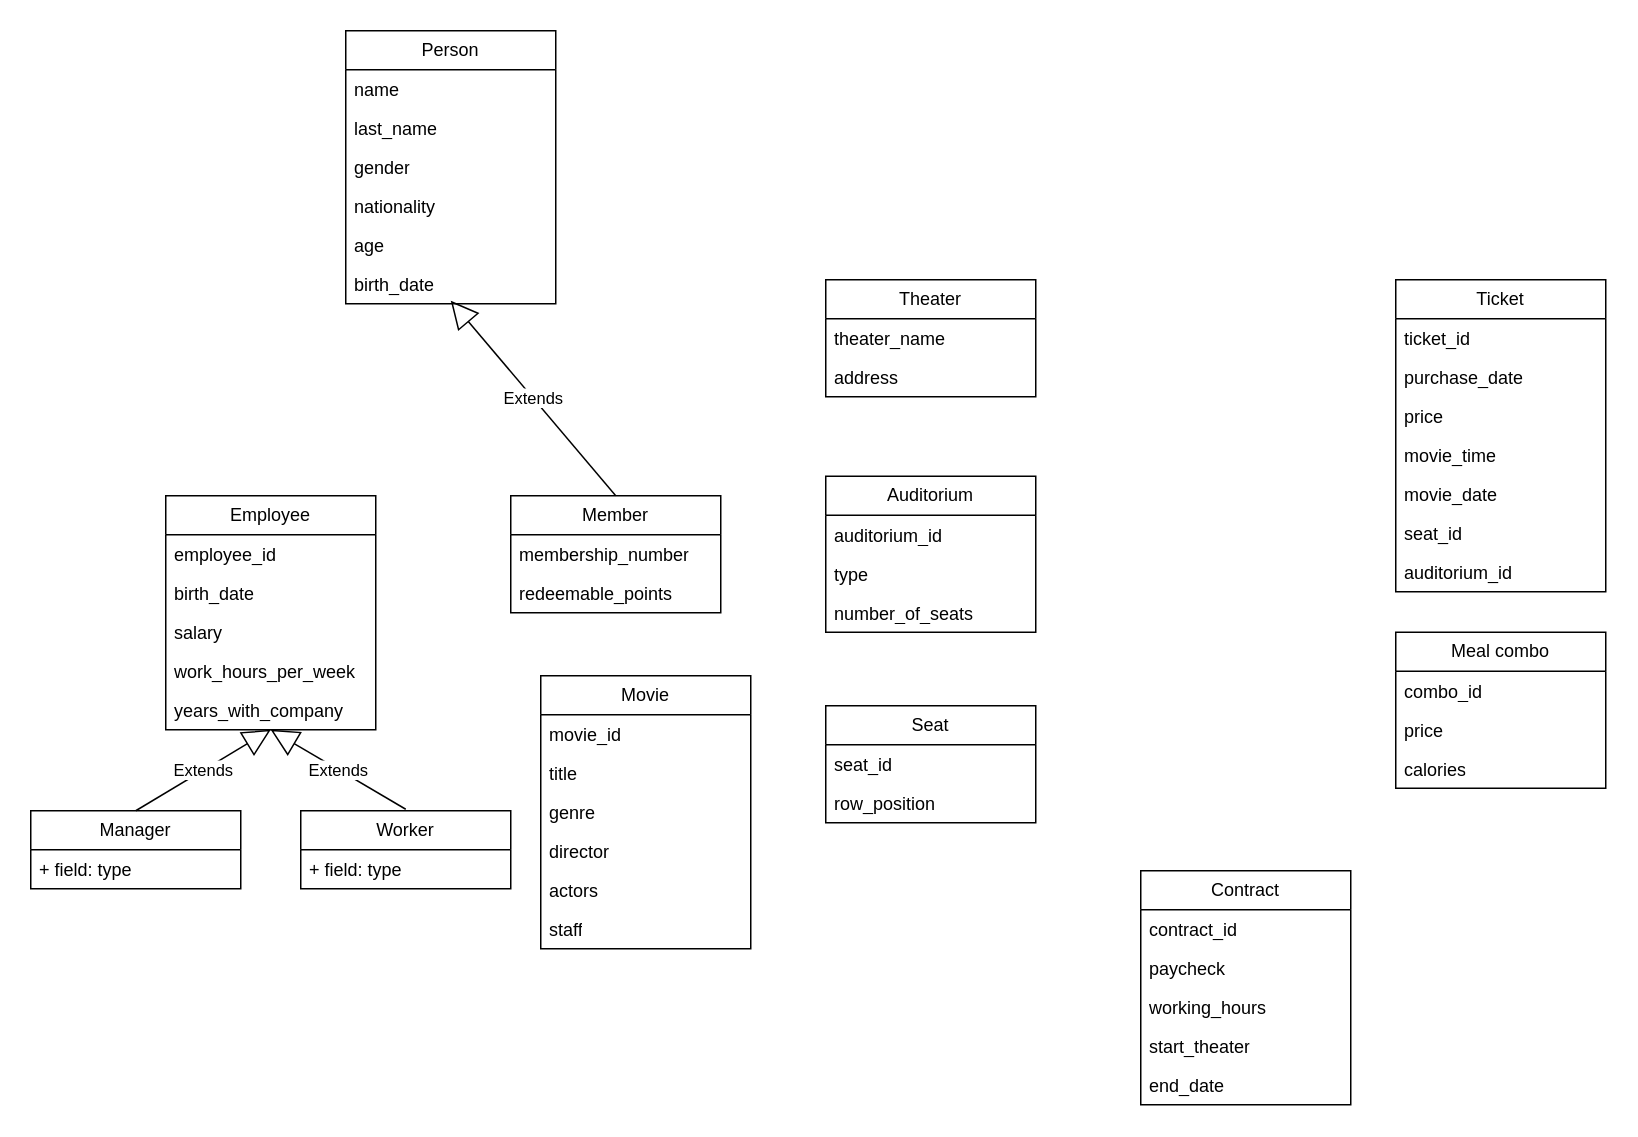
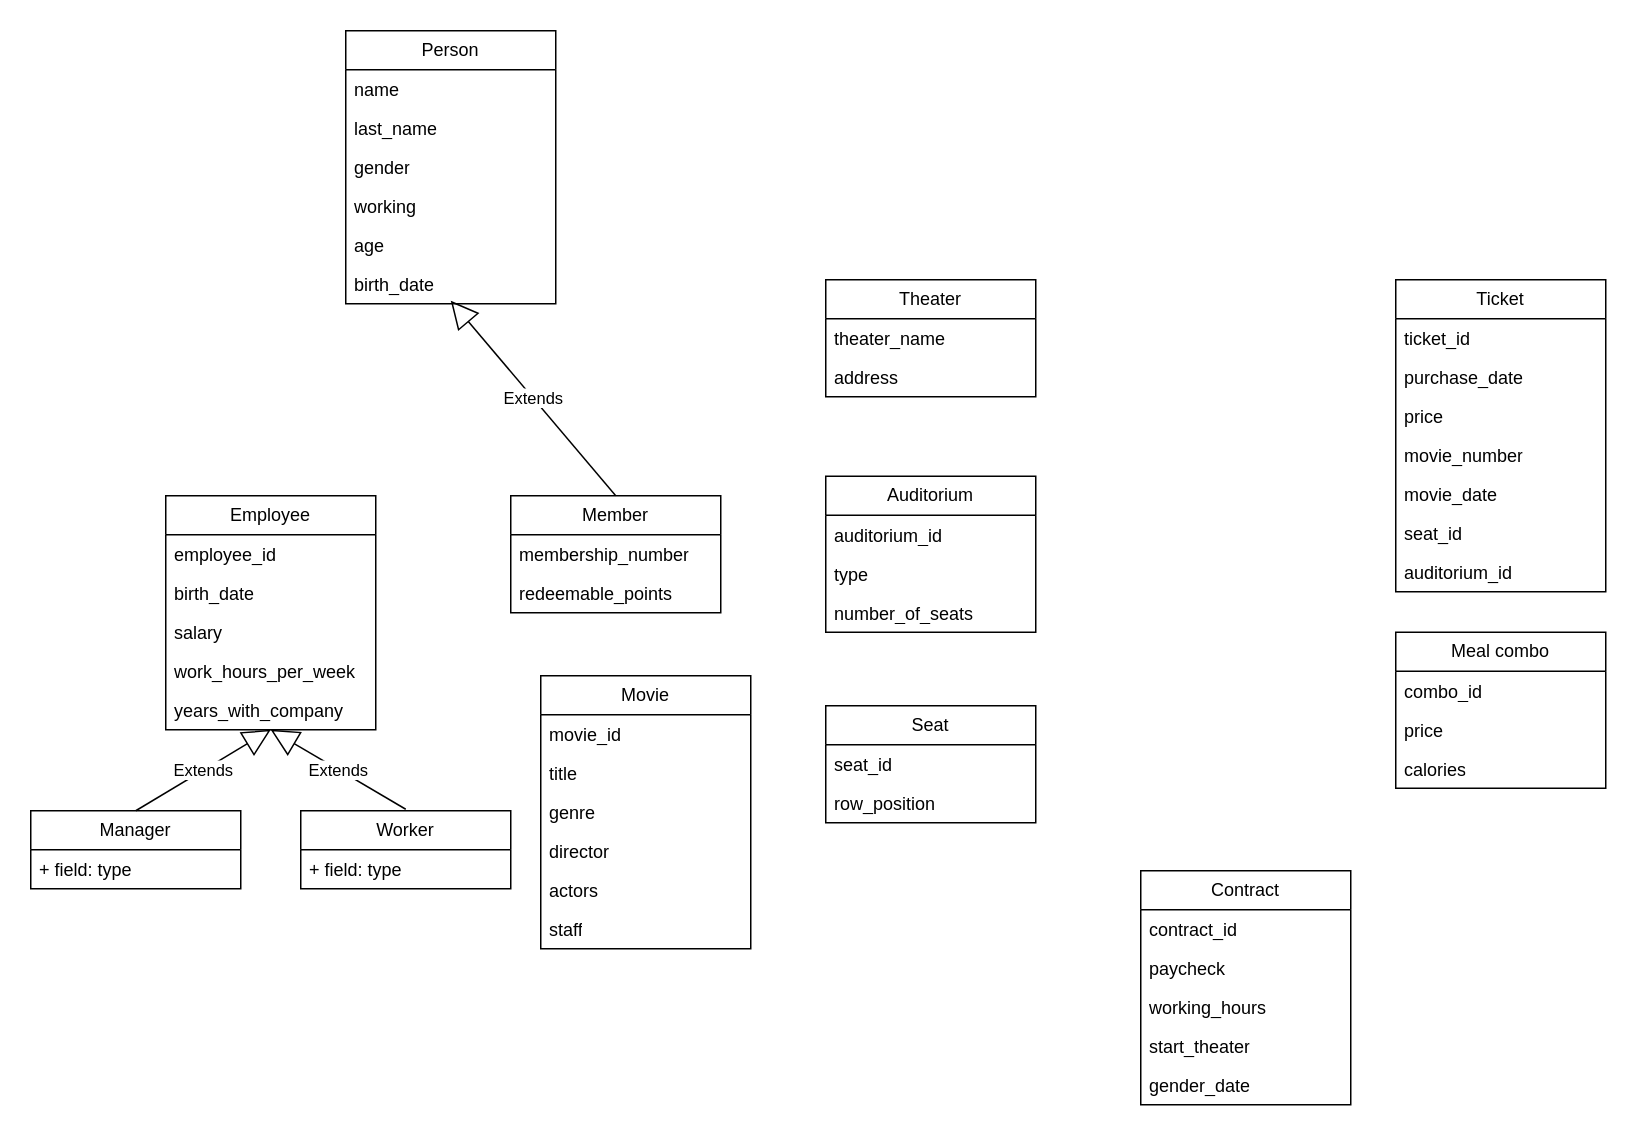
node "nationality": label "nationality" -> "working"
node "movie_time": label "movie_time" -> "movie_number"
node "end_date": label "end_date" -> "gender_date"
